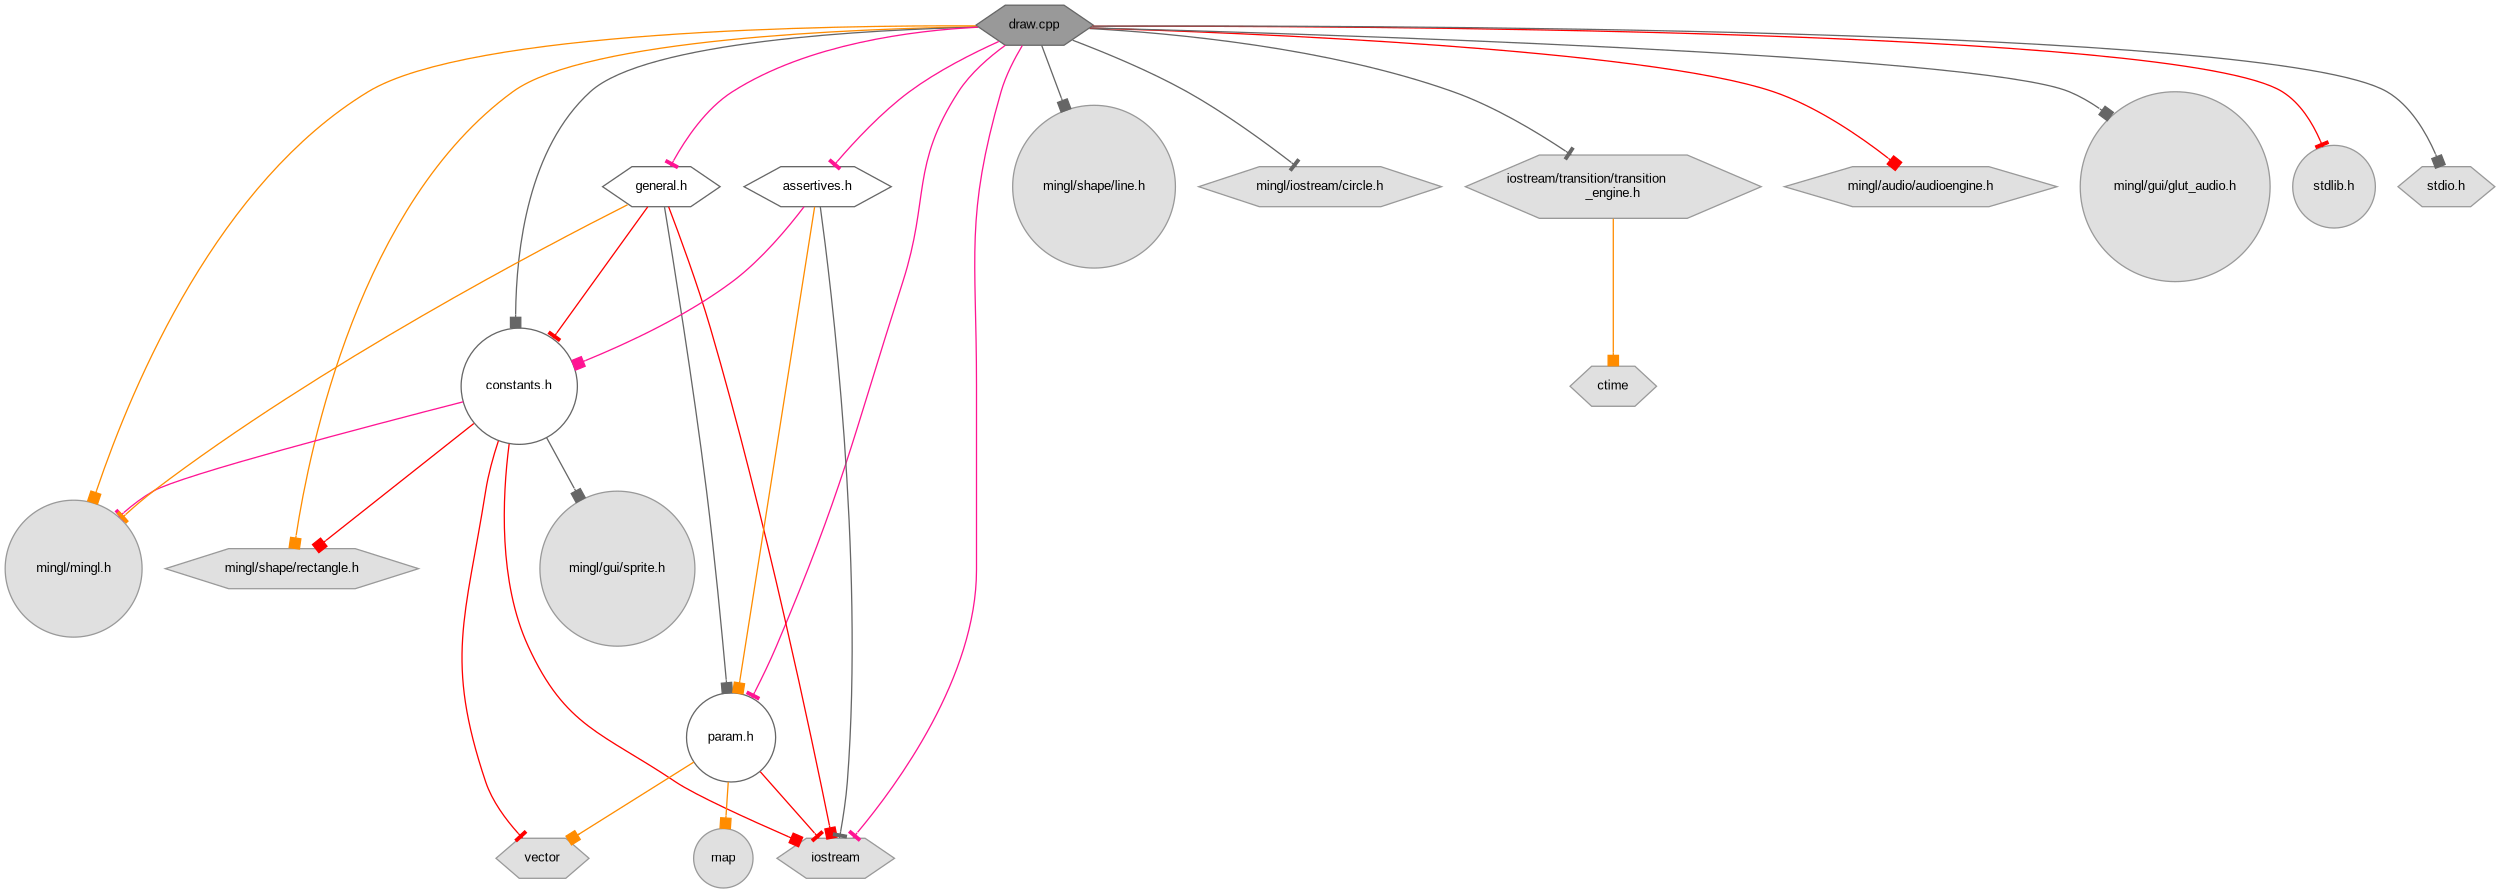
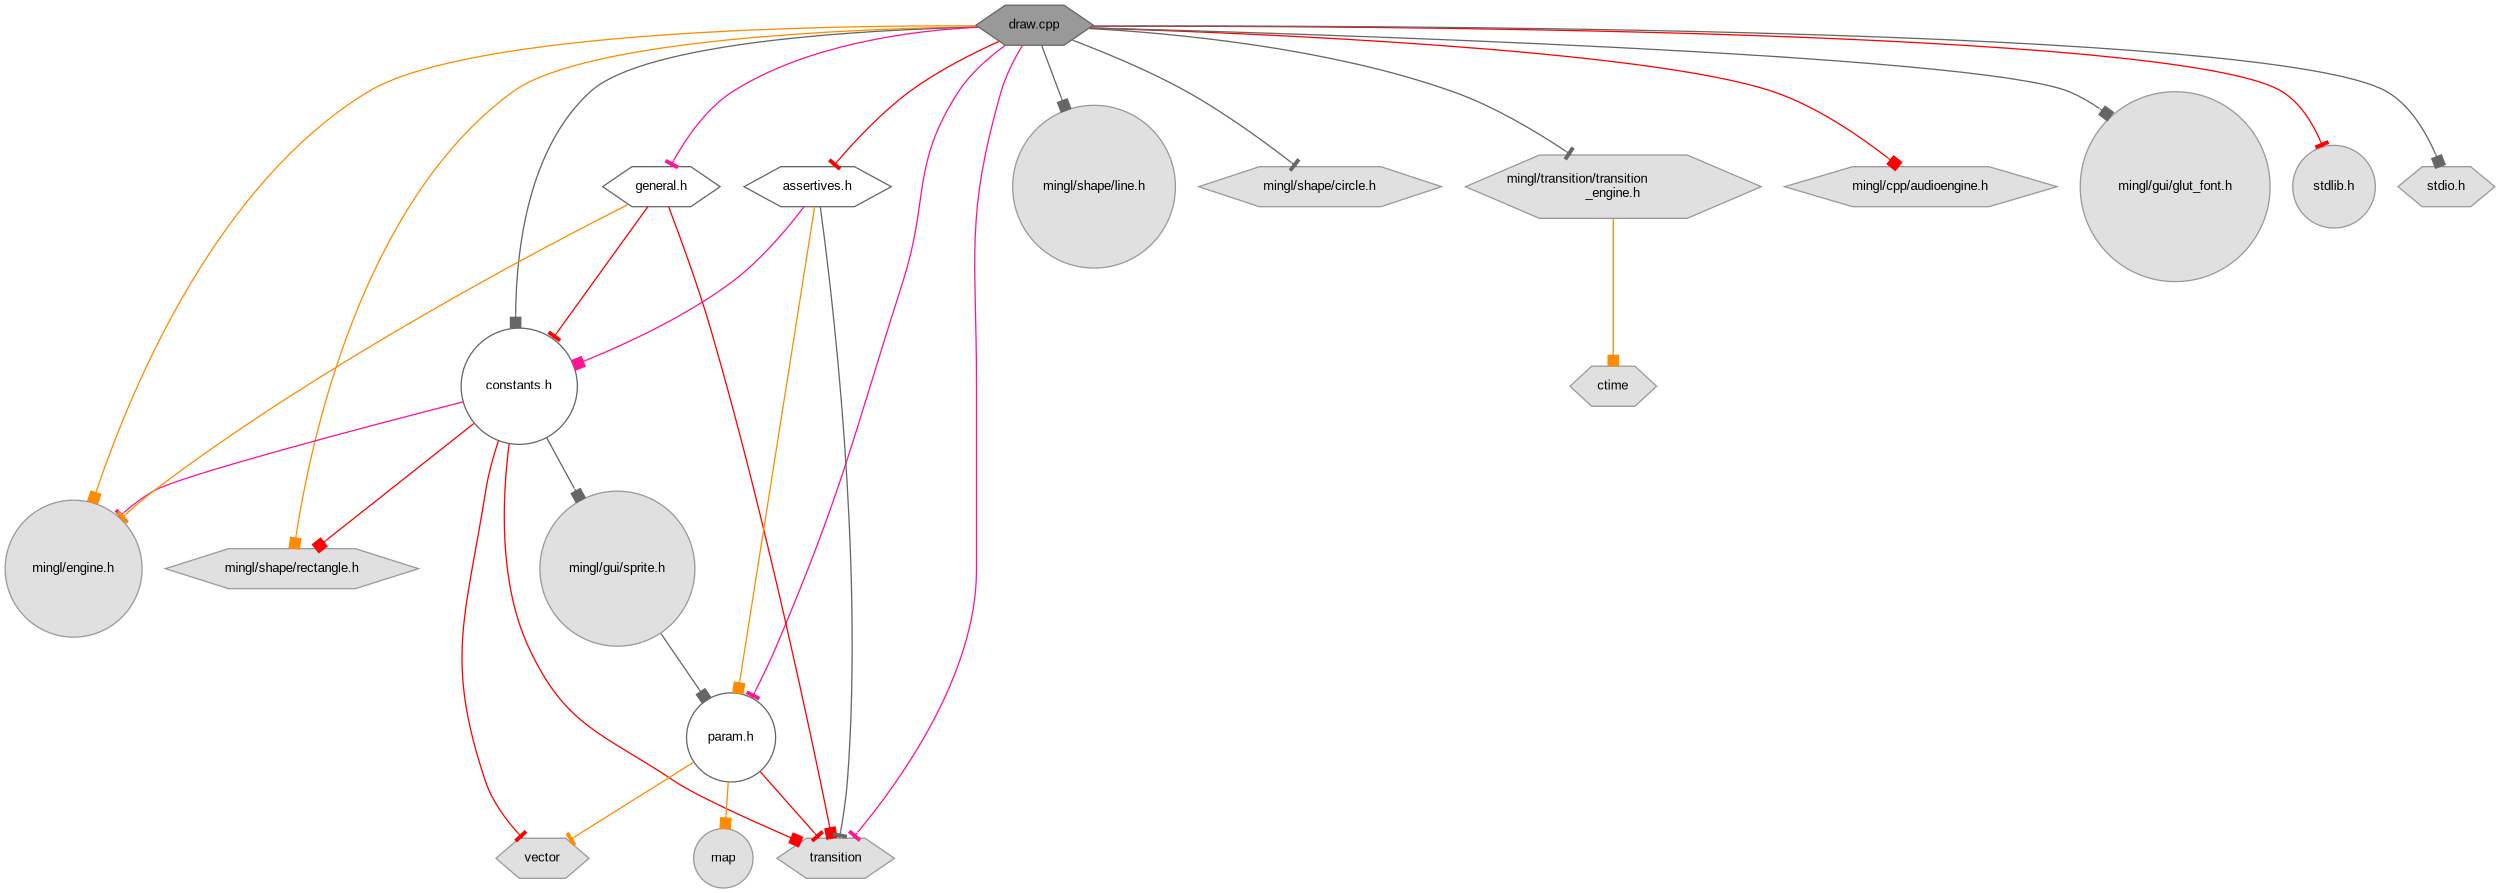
edge "draw.cpp" -> "assertives.h": color deeppink -> red
node "mingl/iostream/circle.h": label "mingl/iostream/circle.h" -> "mingl/shape/circle.h"
node "iostream/transition/transition _engine.h": label "iostream/transition/transition _engine.h" -> "mingl/transition/transition _engine.h"
node "mingl/audio/audioengine.h": label "mingl/audio/audioengine.h" -> "mingl/cpp/audioengine.h"
node "mingl/gui/glut_audio.h": label "mingl/gui/glut_audio.h" -> "mingl/gui/glut_font.h"
edge "general.h" -> "param.h": now "mingl/gui/sprite.h" -> "param.h"
node "mingl/mingl.h": label "mingl/mingl.h" -> "mingl/engine.h"
edge "param.h" -> "vector": arrowhead box -> tee
node "iostream": label "iostream" -> "transition"
